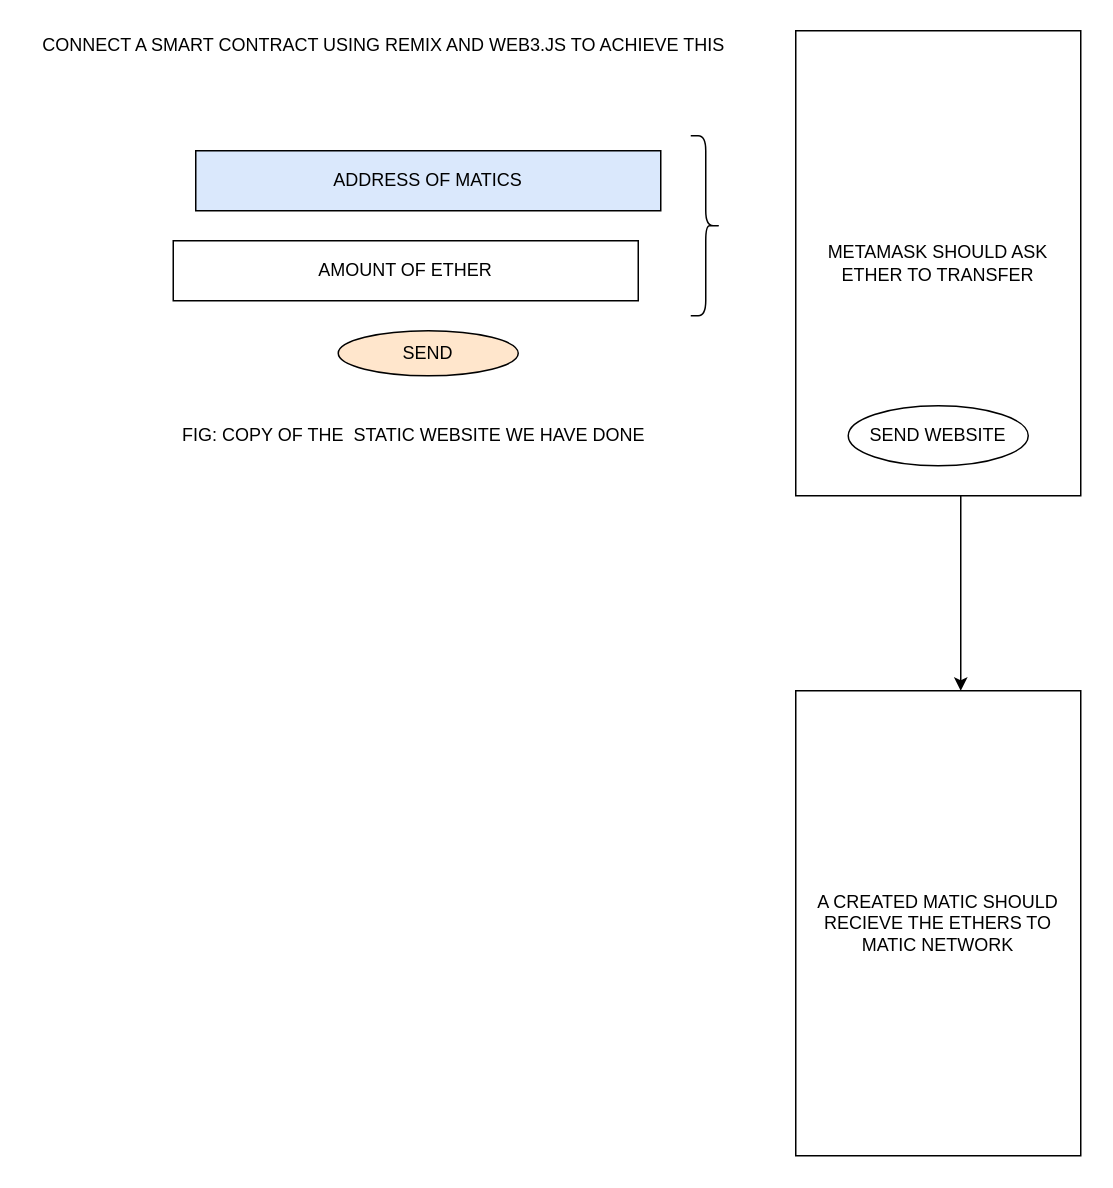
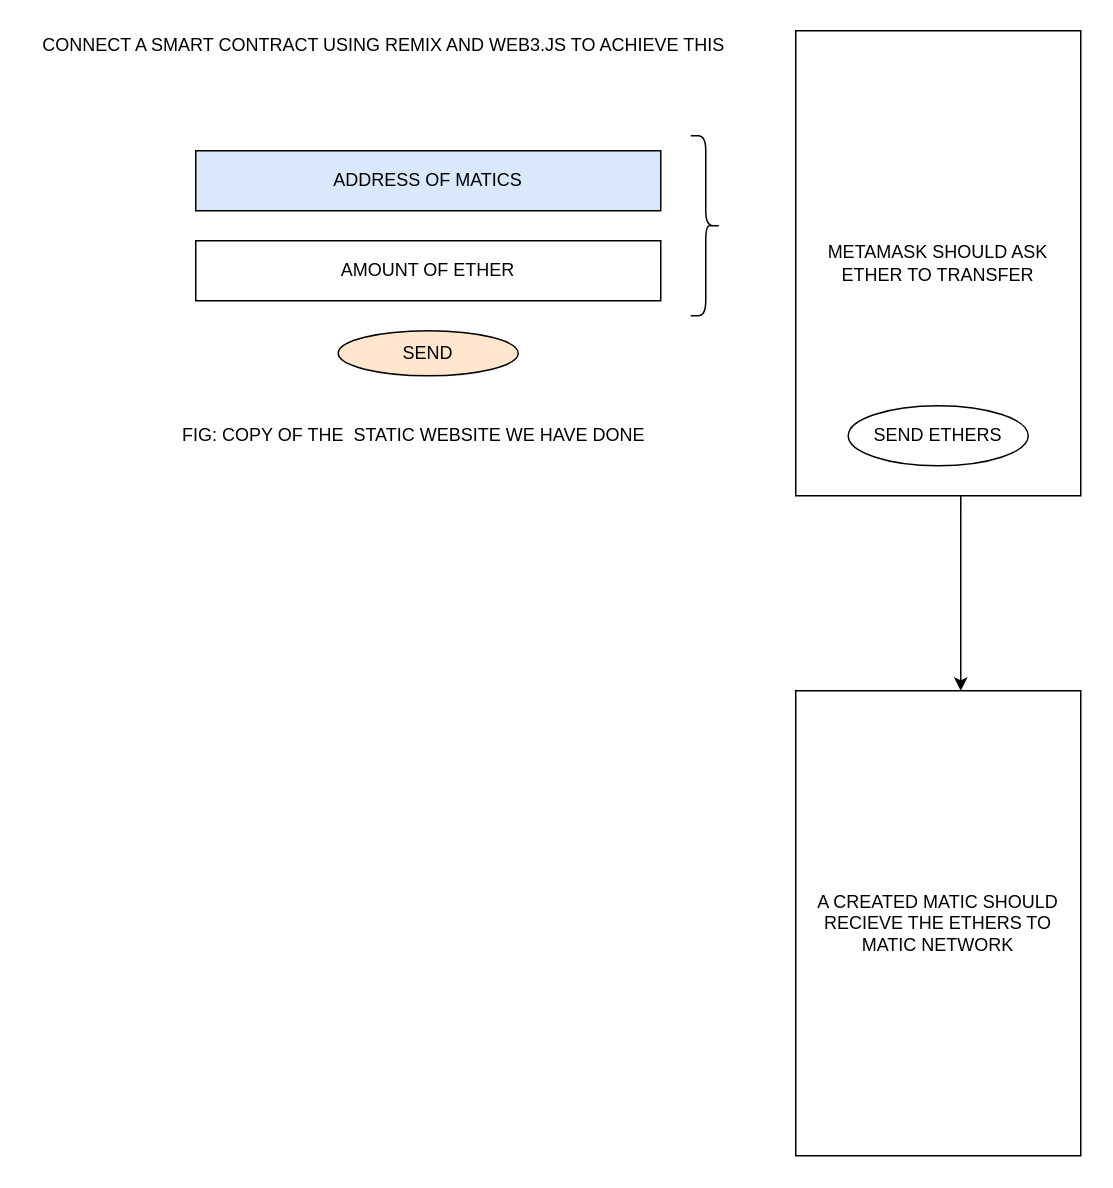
node "AMOUNT OF ETHER": moved (406, 271) -> (428, 271)
node "SEND WEBSITE": label "SEND WEBSITE" -> "SEND ETHERS"
